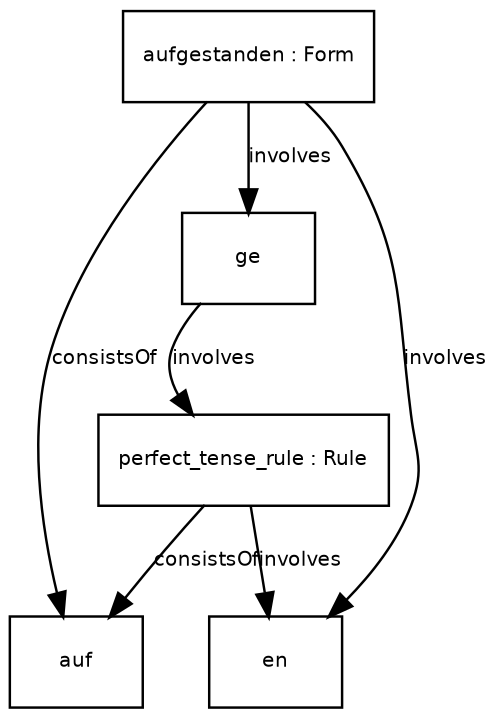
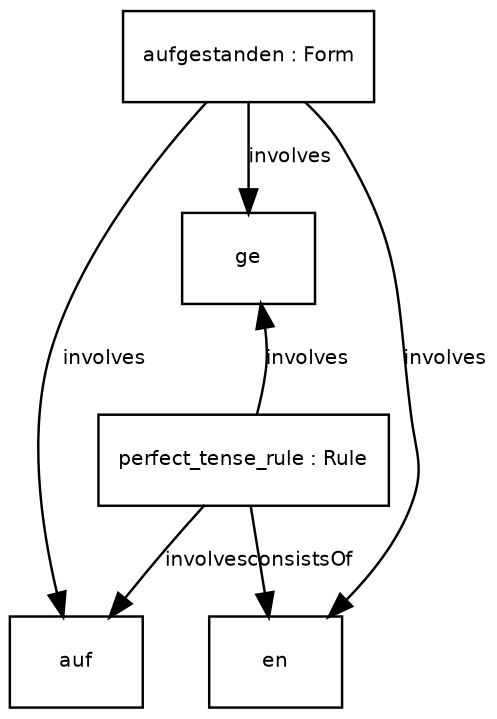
edge "ge" -> "perfect_tense_rule : Rule": reversed
edge "aufgestanden : Form" -> "auf": label "consistsOf" -> "involves"
edge "perfect_tense_rule : Rule" -> "auf": label "consistsOf" -> "involves"
edge "perfect_tense_rule : Rule" -> "en": label "involves" -> "consistsOf"
